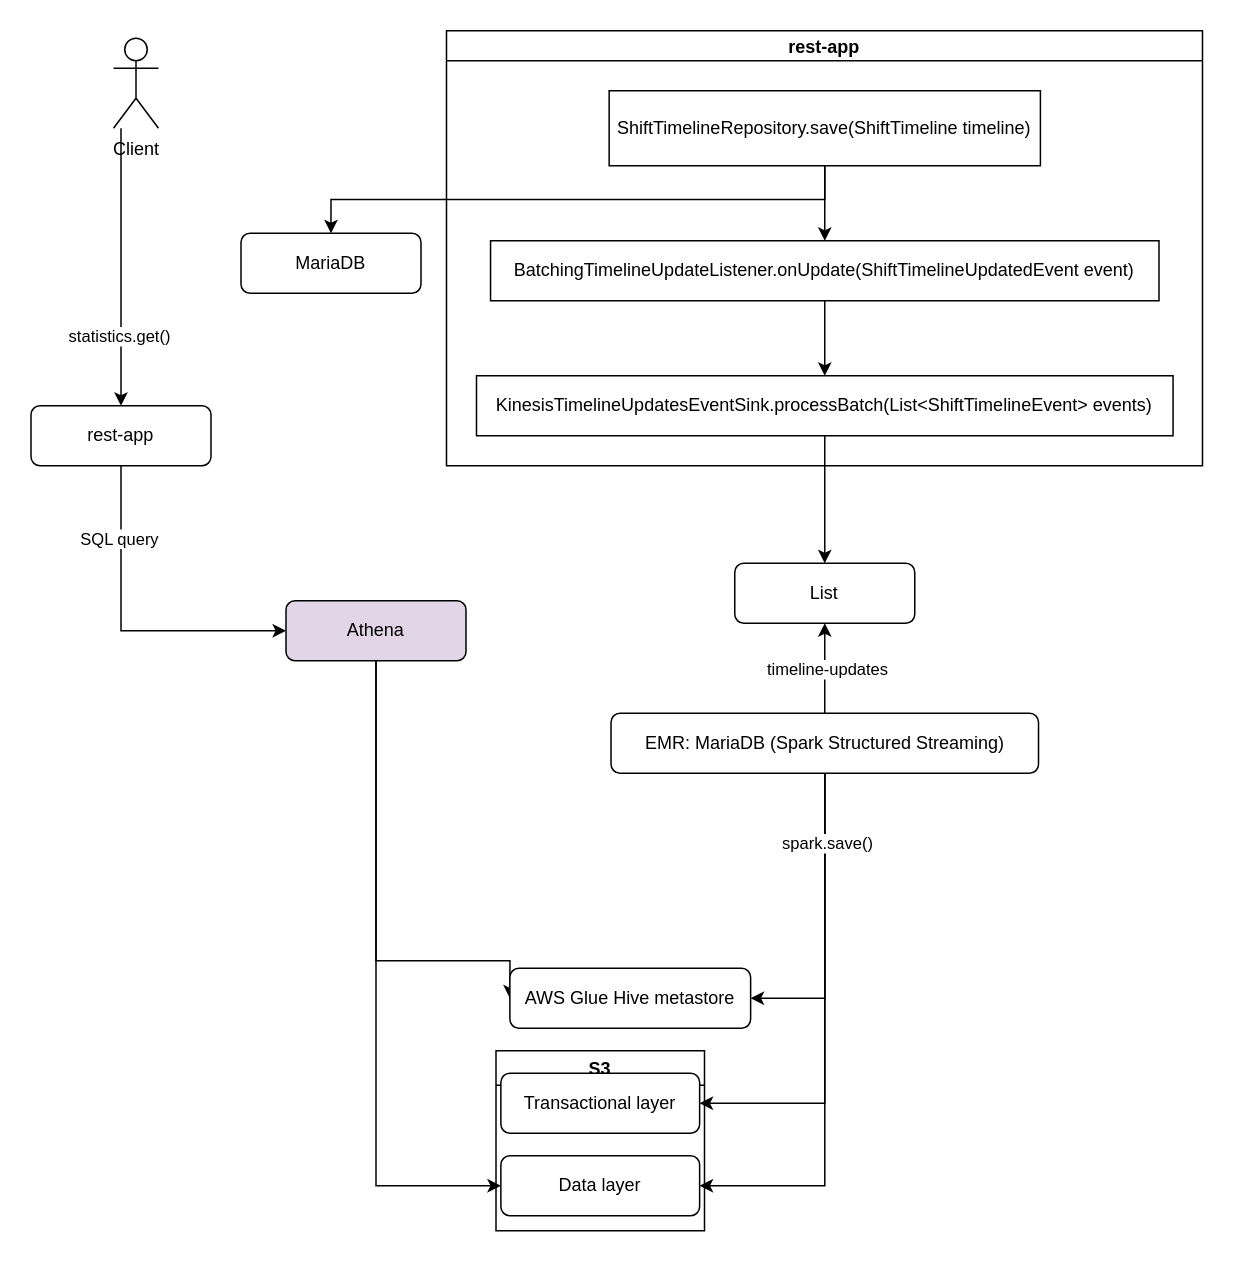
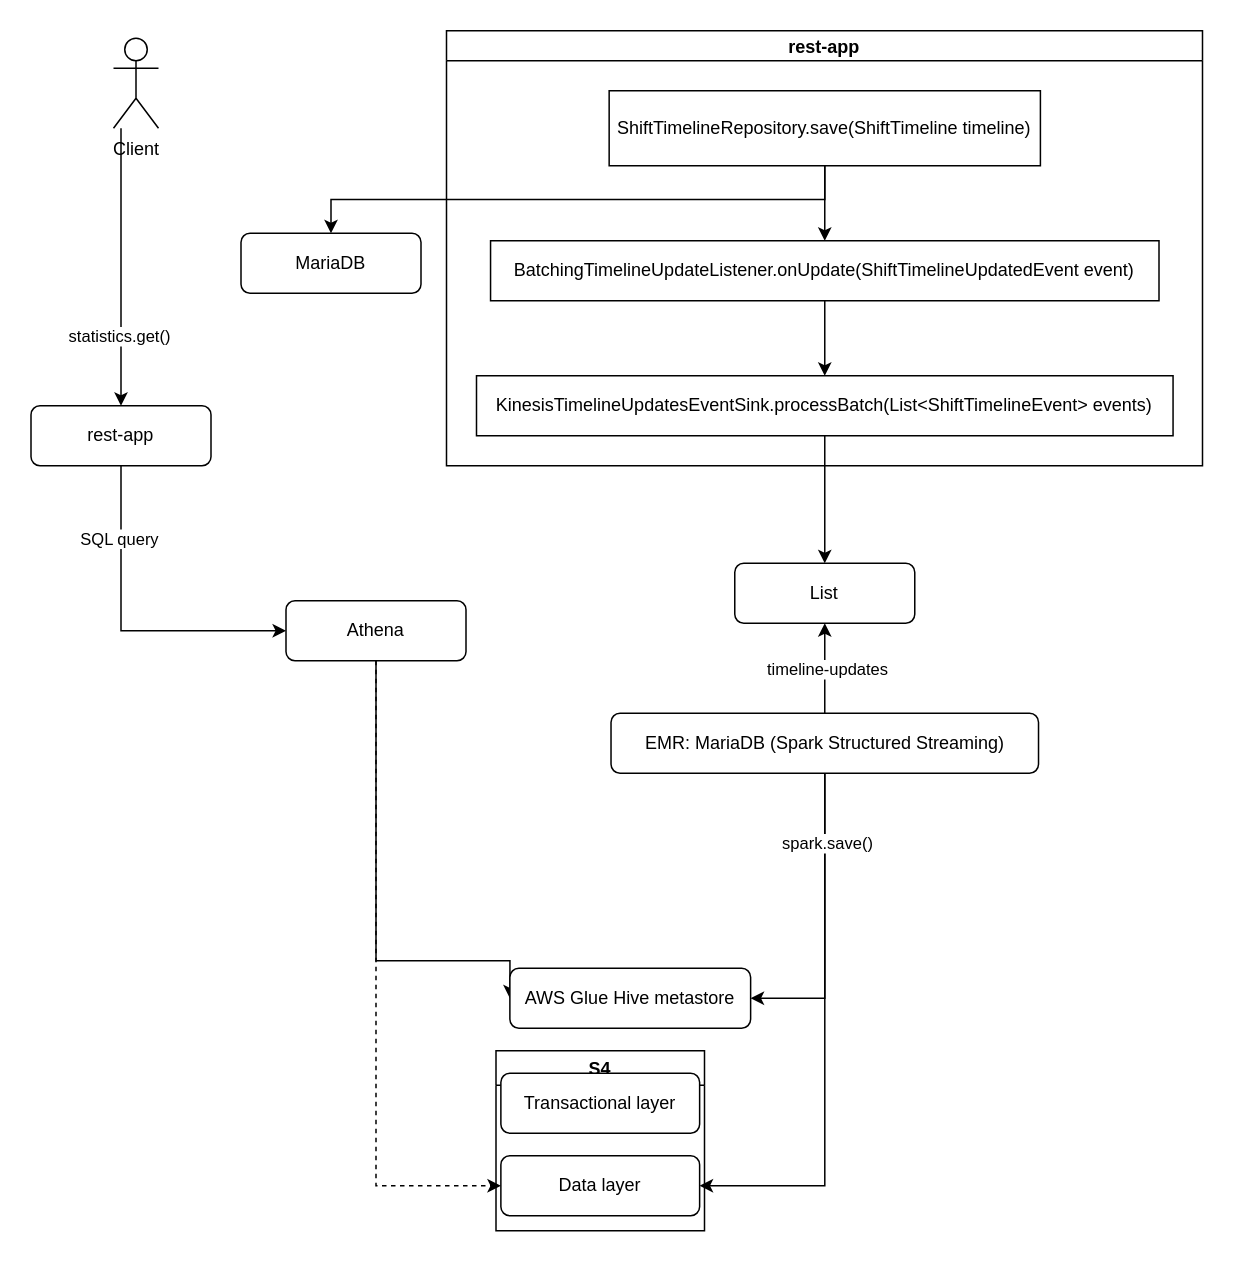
node "Athena": fillcolor #e1d5e7 -> #ffffff
node "S3": label "S3" -> "S4"
edge "EMR: MariaDB (Spark Structured Streaming)" -> "Transactional layer": removed
edge "Athena" -> "Data layer": style solid -> dashed
